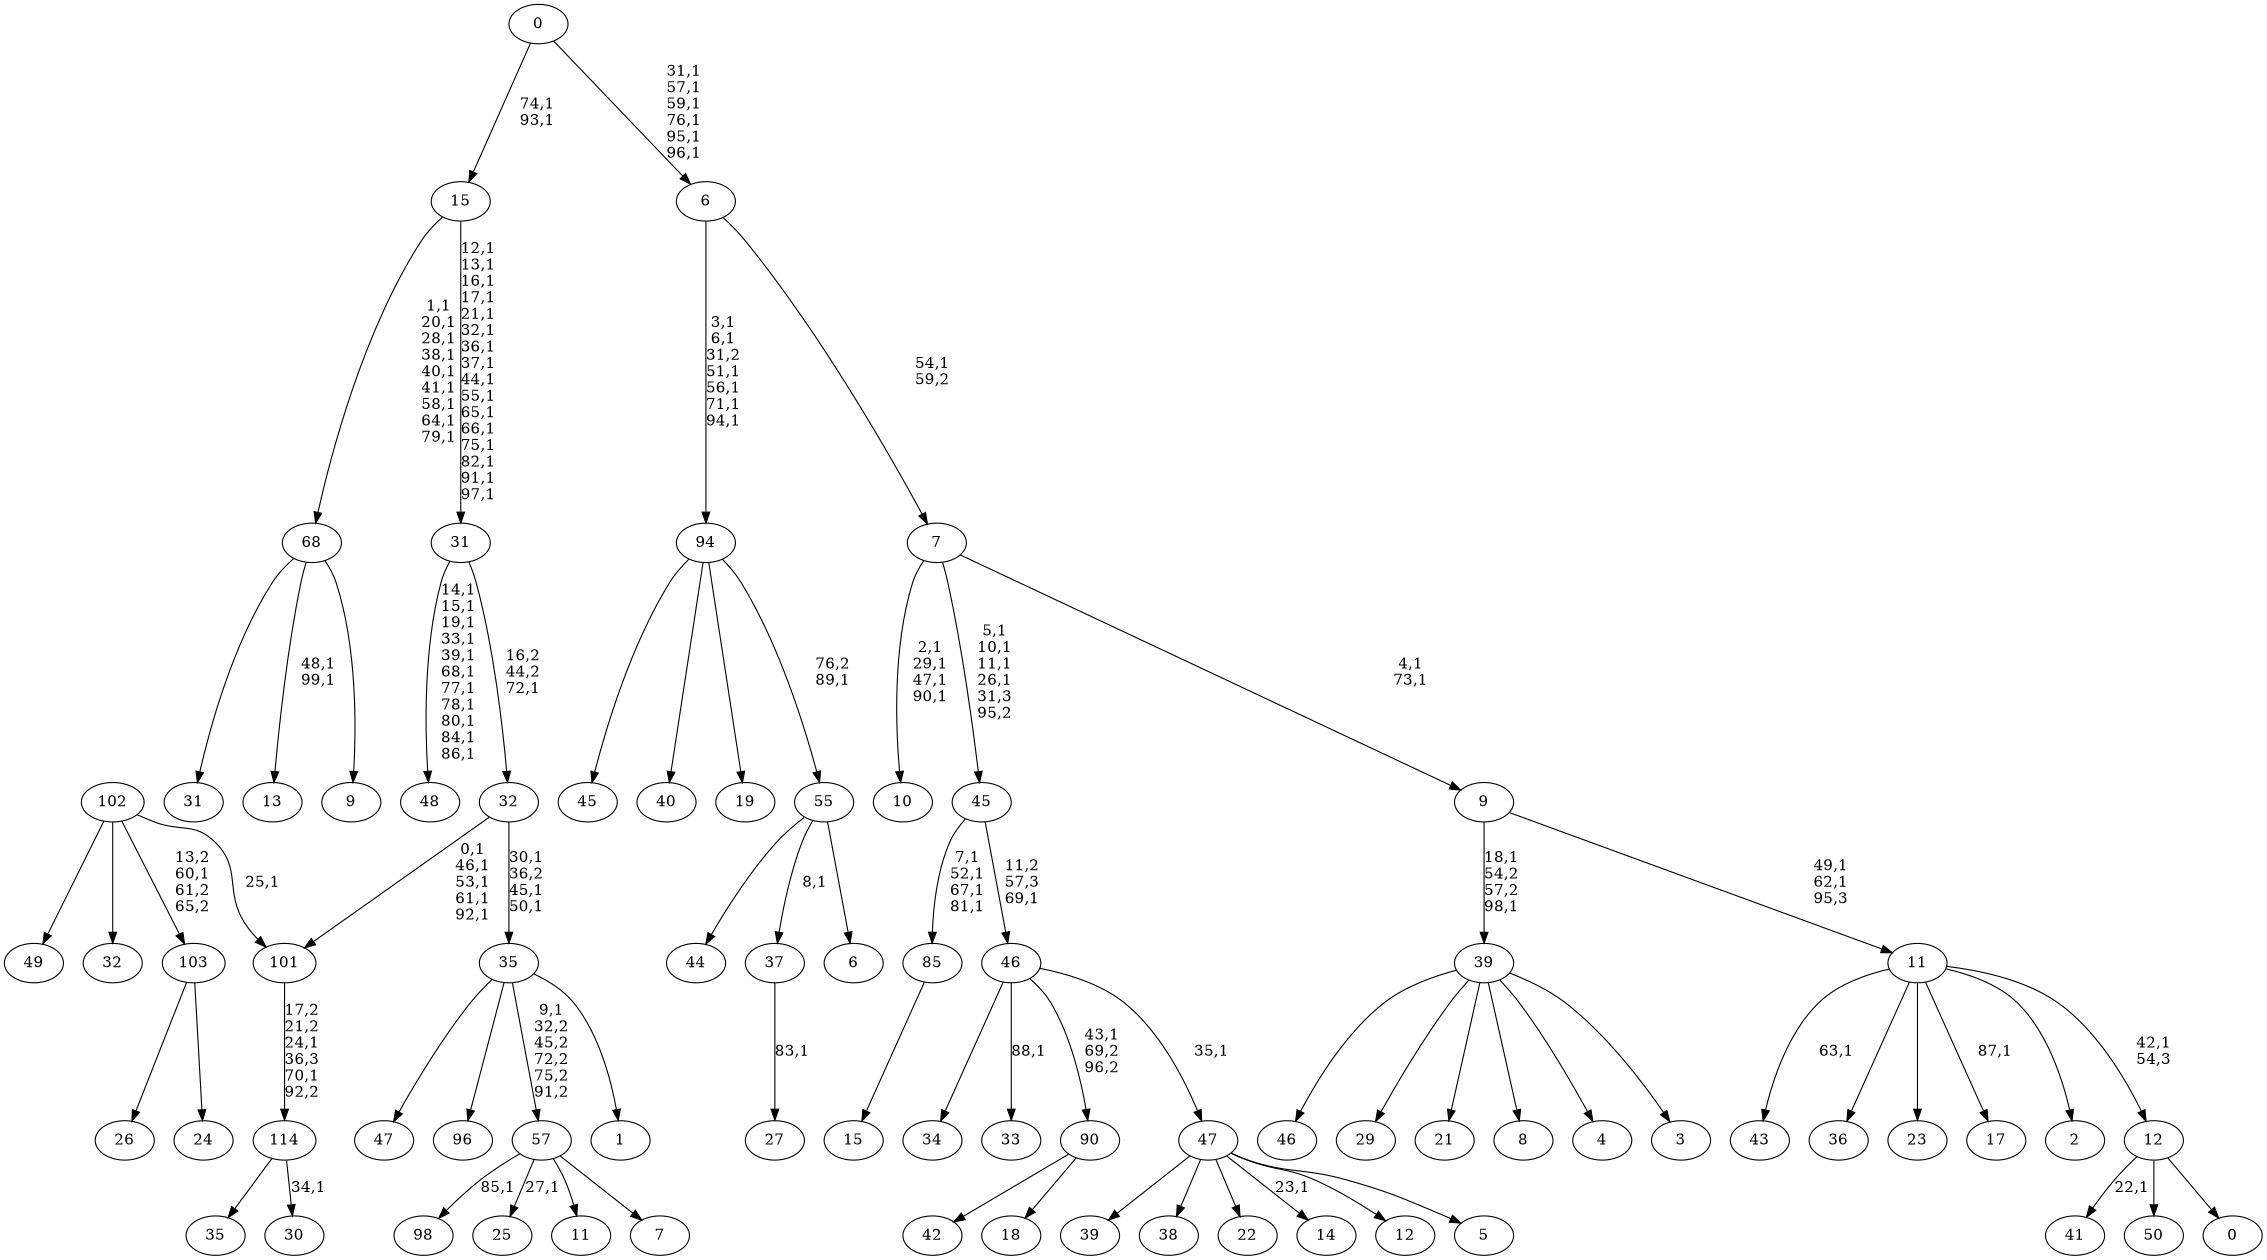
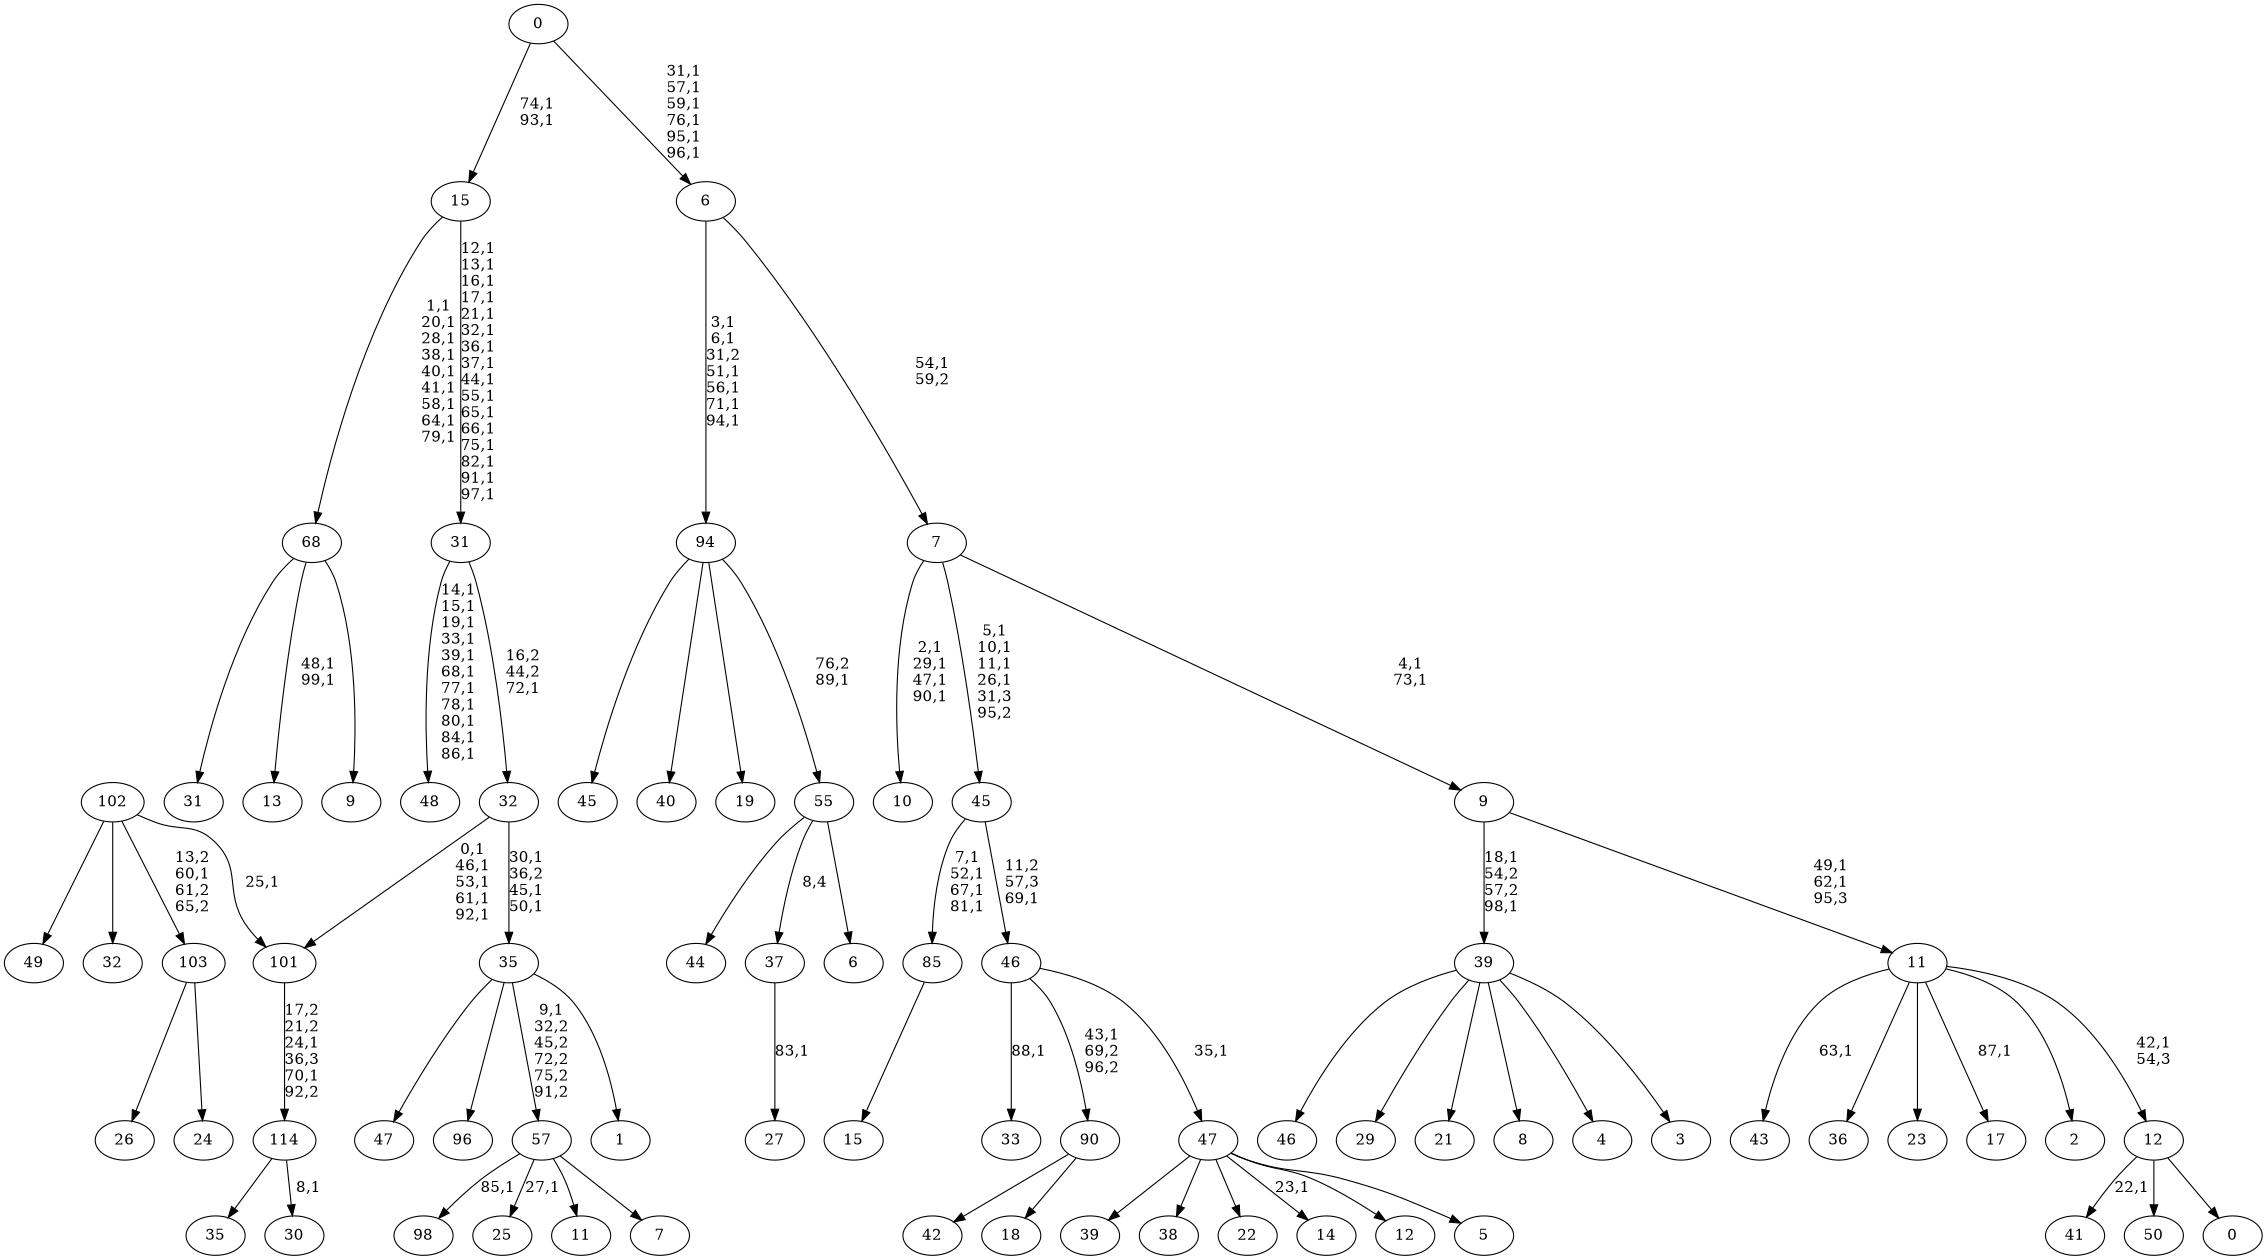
edge "55" -> "37": label "8,1" -> "8,4"
node "34": removed
edge "114" -> "30": label "34,1" -> "8,1"
